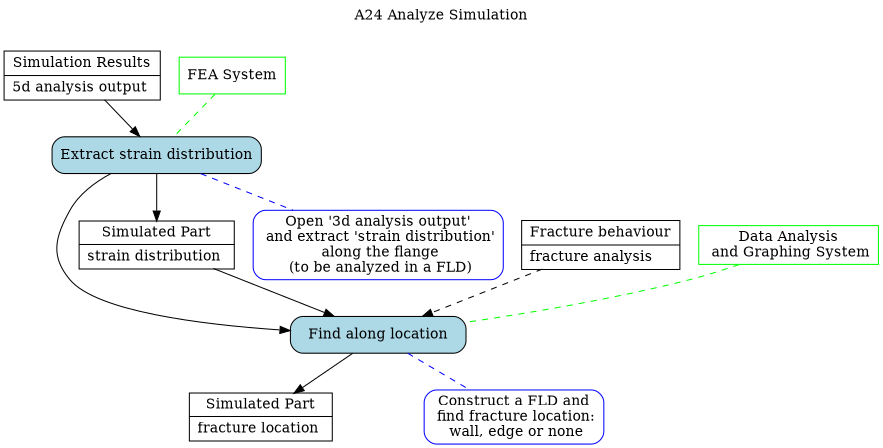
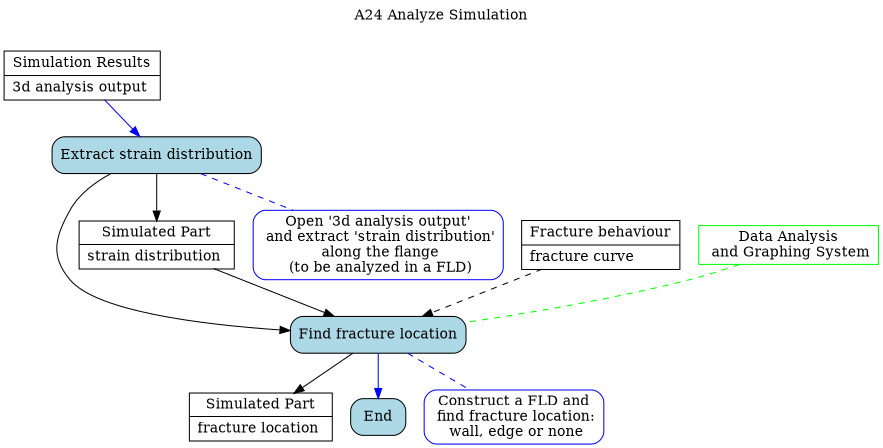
node "FEA System": removed
node "Simulation Results": text "5d analysis output" -> "3d analysis output"
edge "Simulation Results" -> "Extract strain distribution": color black -> blue
node "Fracture behaviour": text "fracture analysis" -> "fracture curve"
node "Find along location": label "Find along location" -> "Find fracture location"
node "End": added
